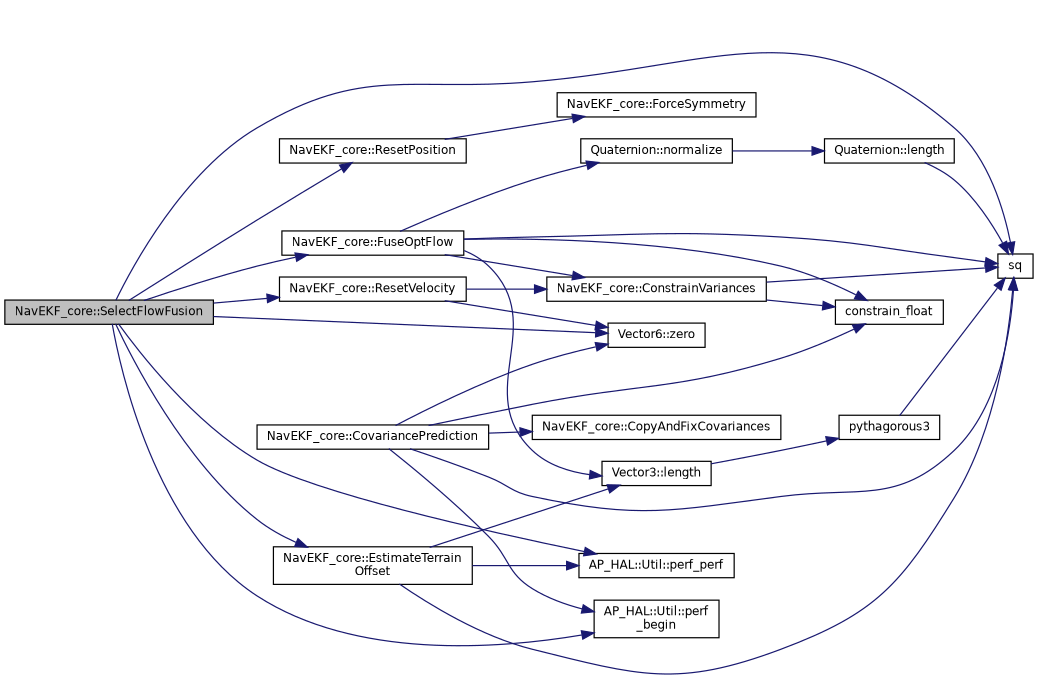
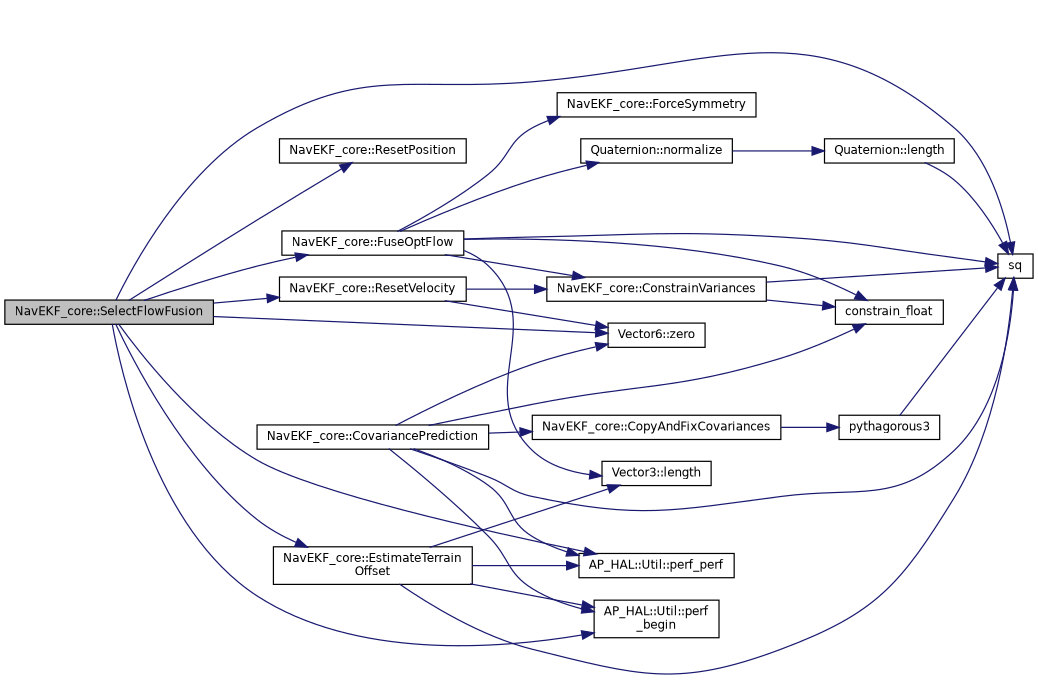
edge "NavEKF_core::ResetPosition" -> "NavEKF_core::ForceSymmetry": now "NavEKF_core::FuseOptFlow" -> "NavEKF_core::ForceSymmetry"
edge "Vector3::length" -> "pythagorous3": now "NavEKF_core::CopyAndFixCovariances" -> "pythagorous3"
edge "NavEKF_core::CovariancePrediction" -> "AP_HAL::Util::perf_perf": added
edge "NavEKF_core::EstimateTerrain Offset" -> "AP_HAL::Util::perf _begin": added
